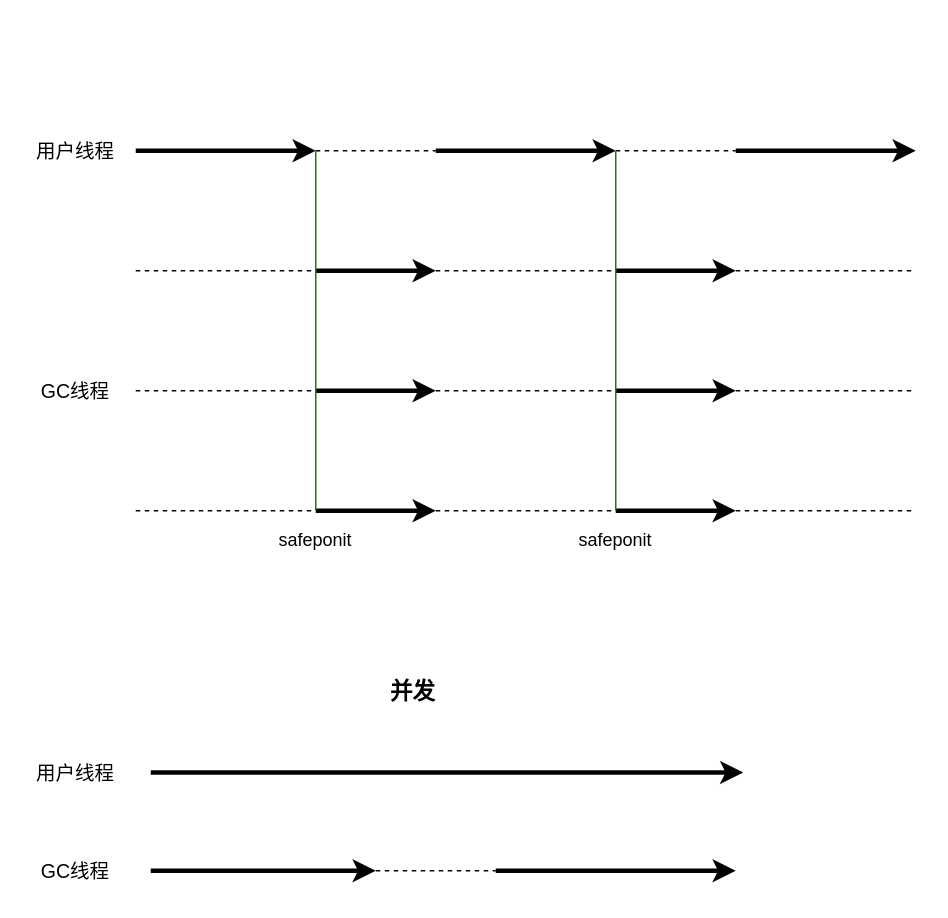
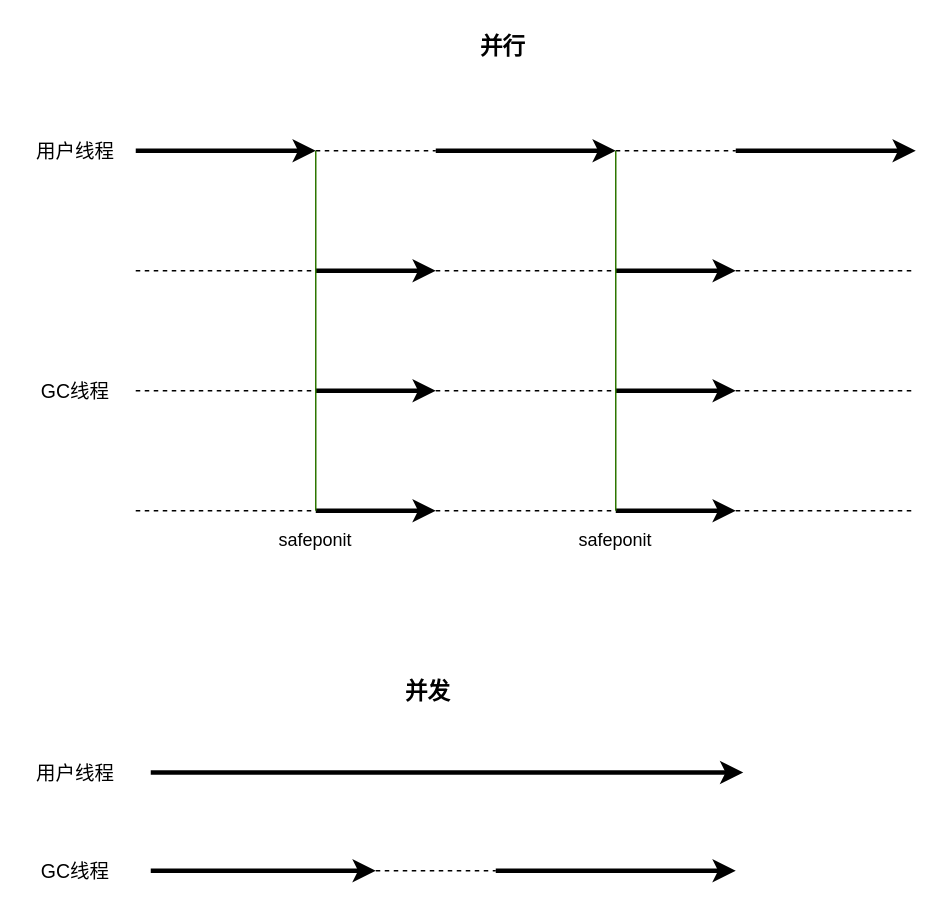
node "并行": added
node "并发": moved (413, 691) -> (428, 691)
